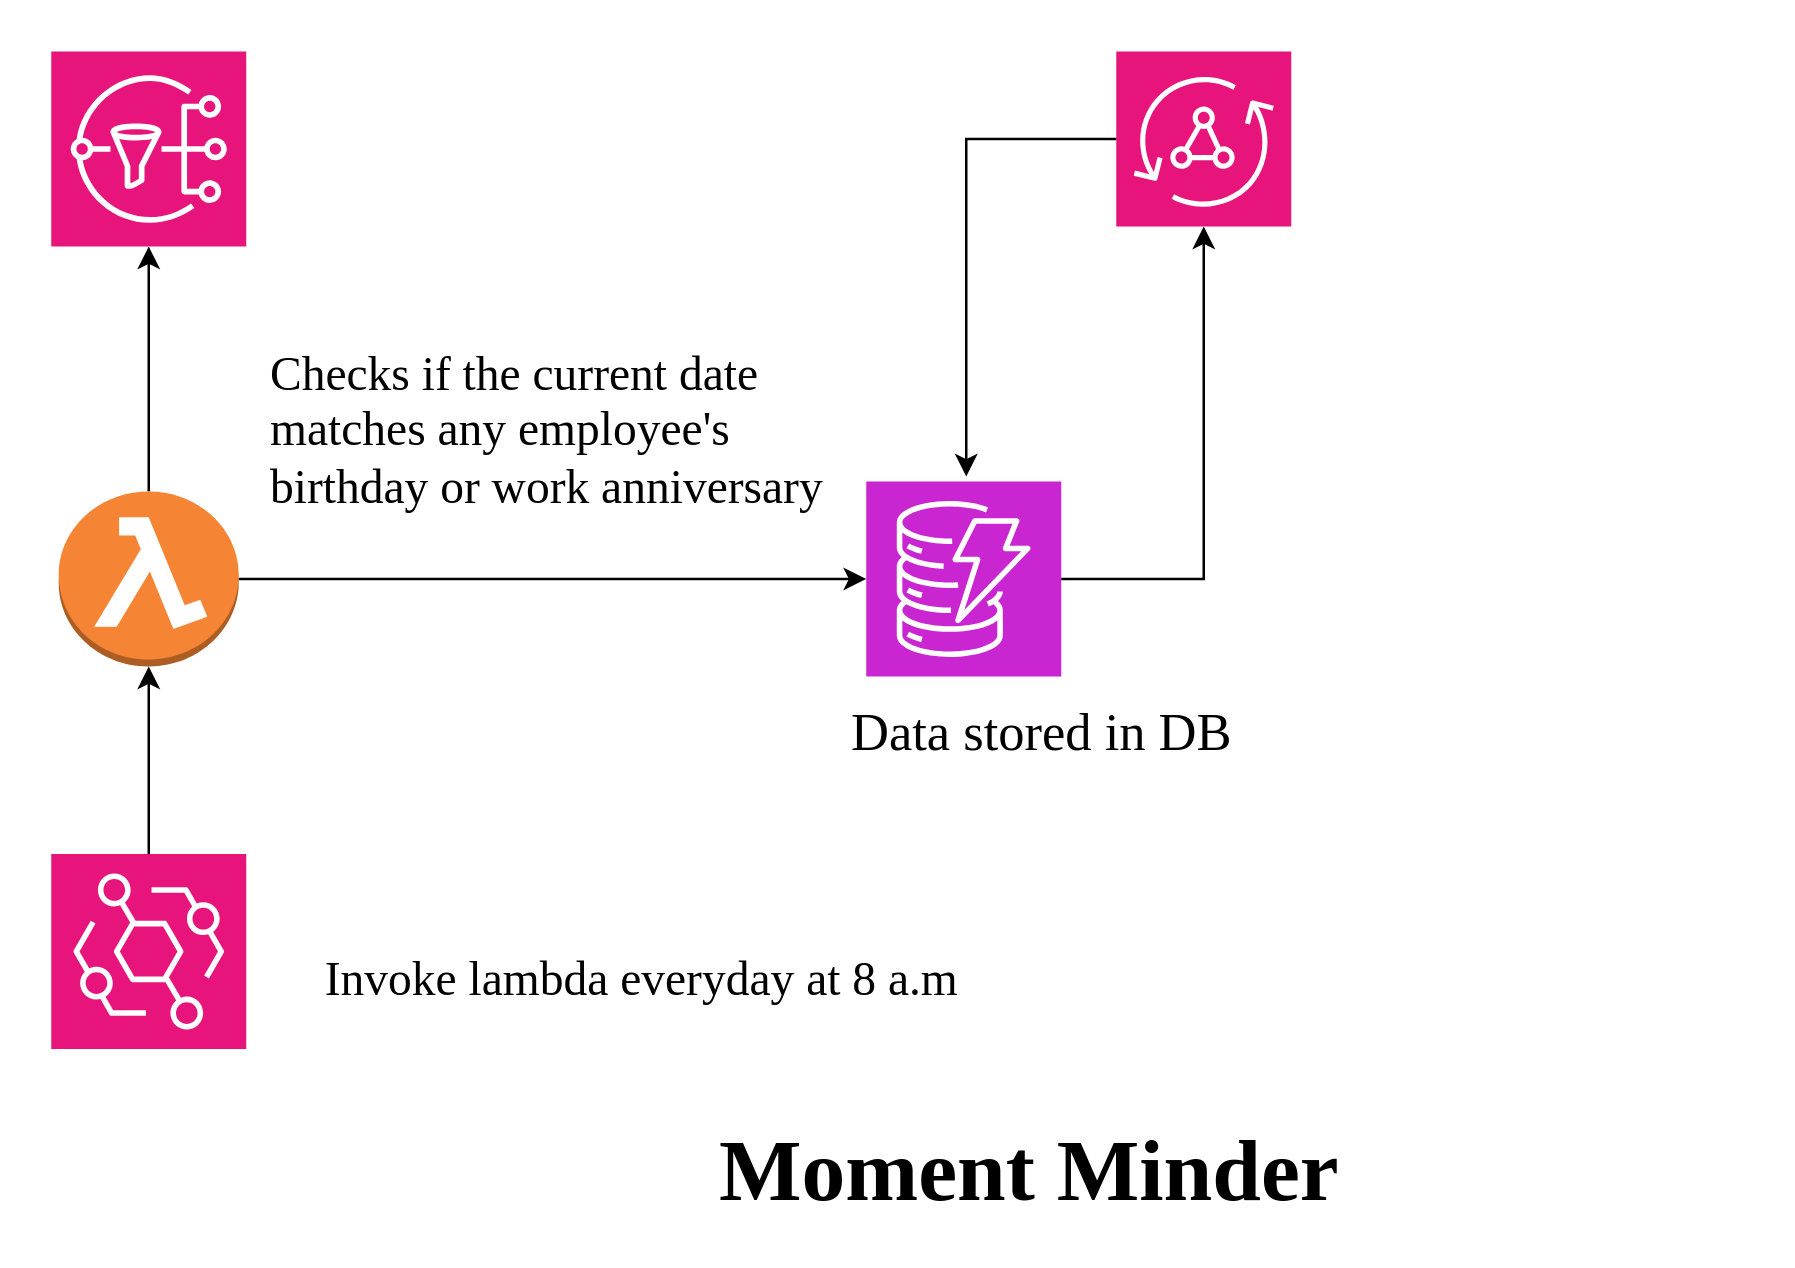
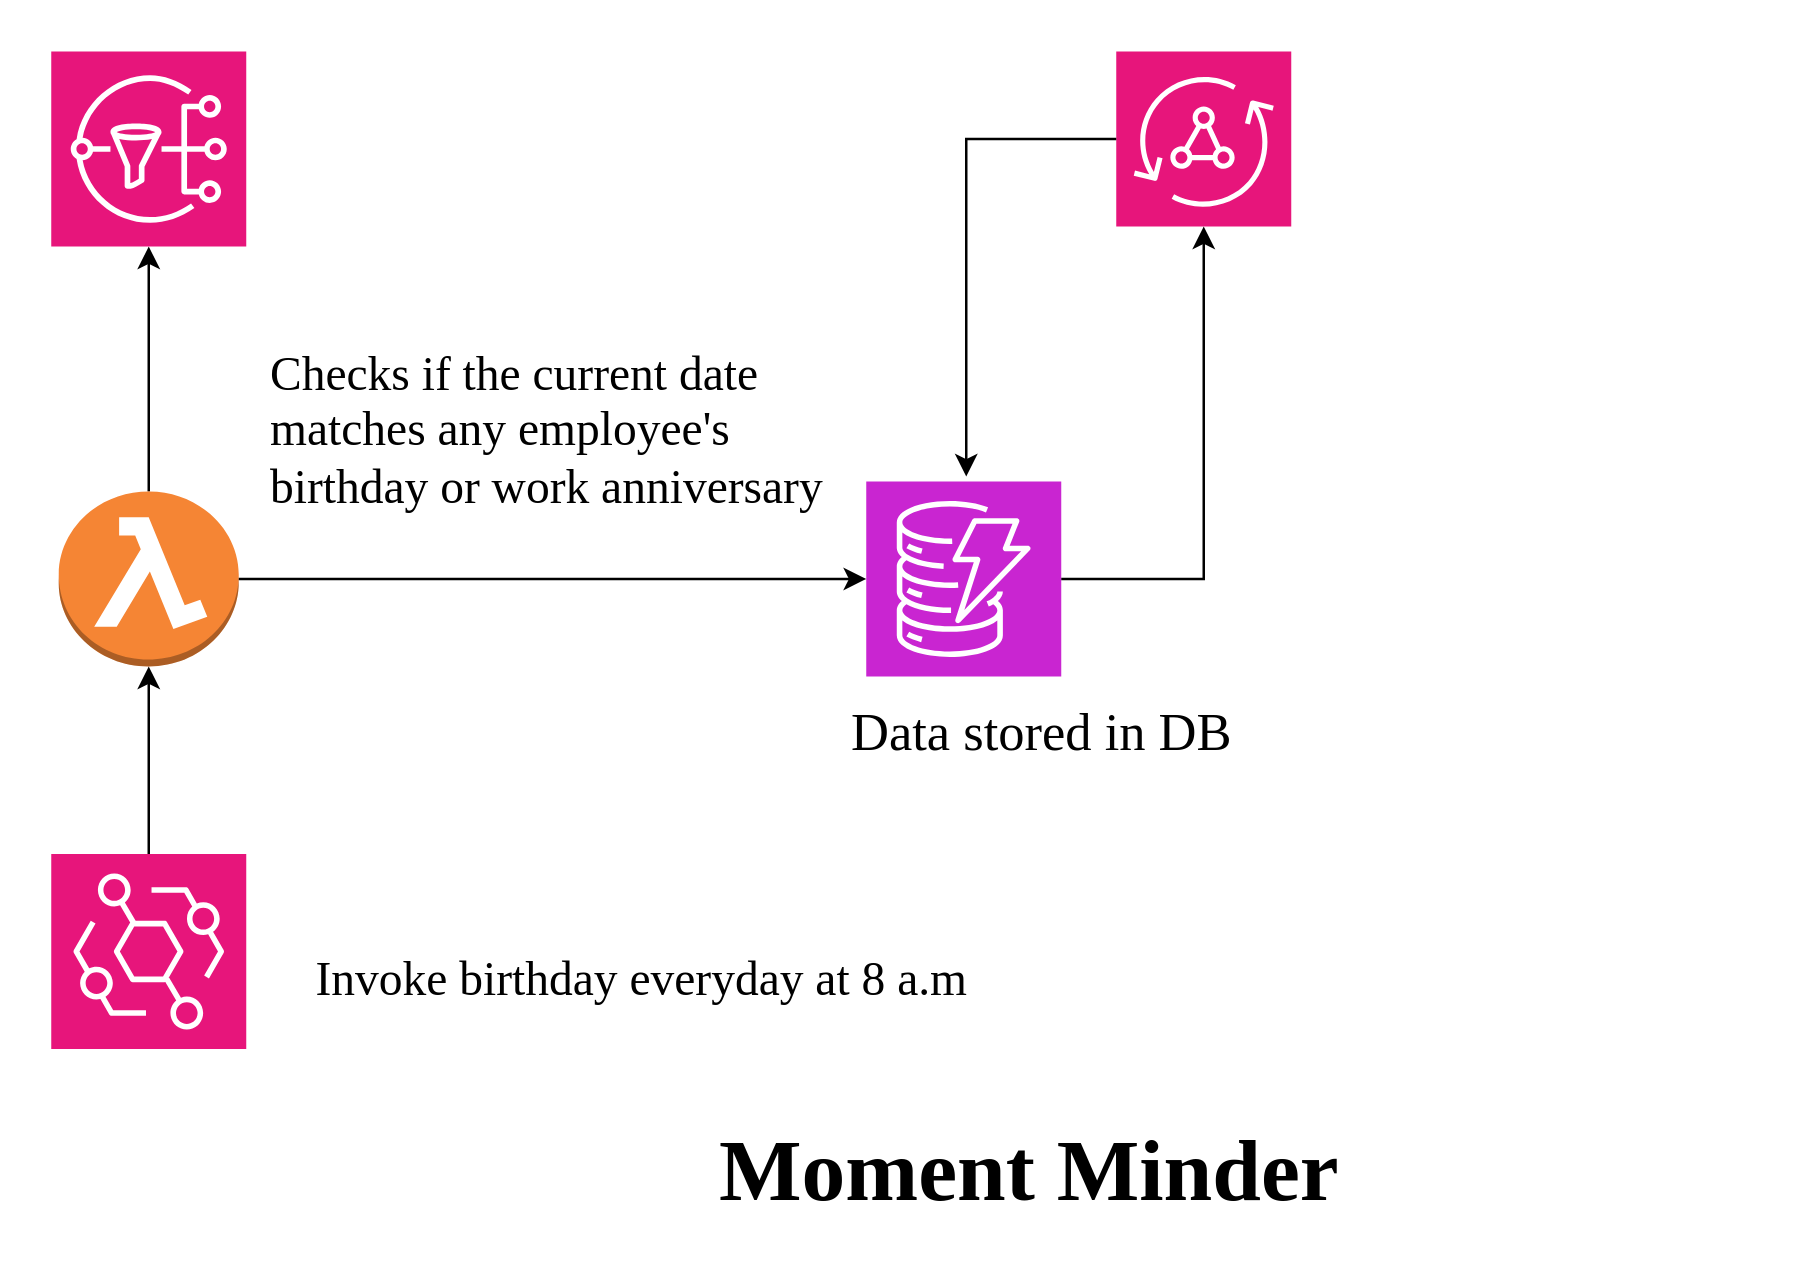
node "Invoke lambda everyday at 8 a.m": label "Invoke lambda everyday at 8 a.m" -> "Invoke birthday everyday at 8 a.m"
